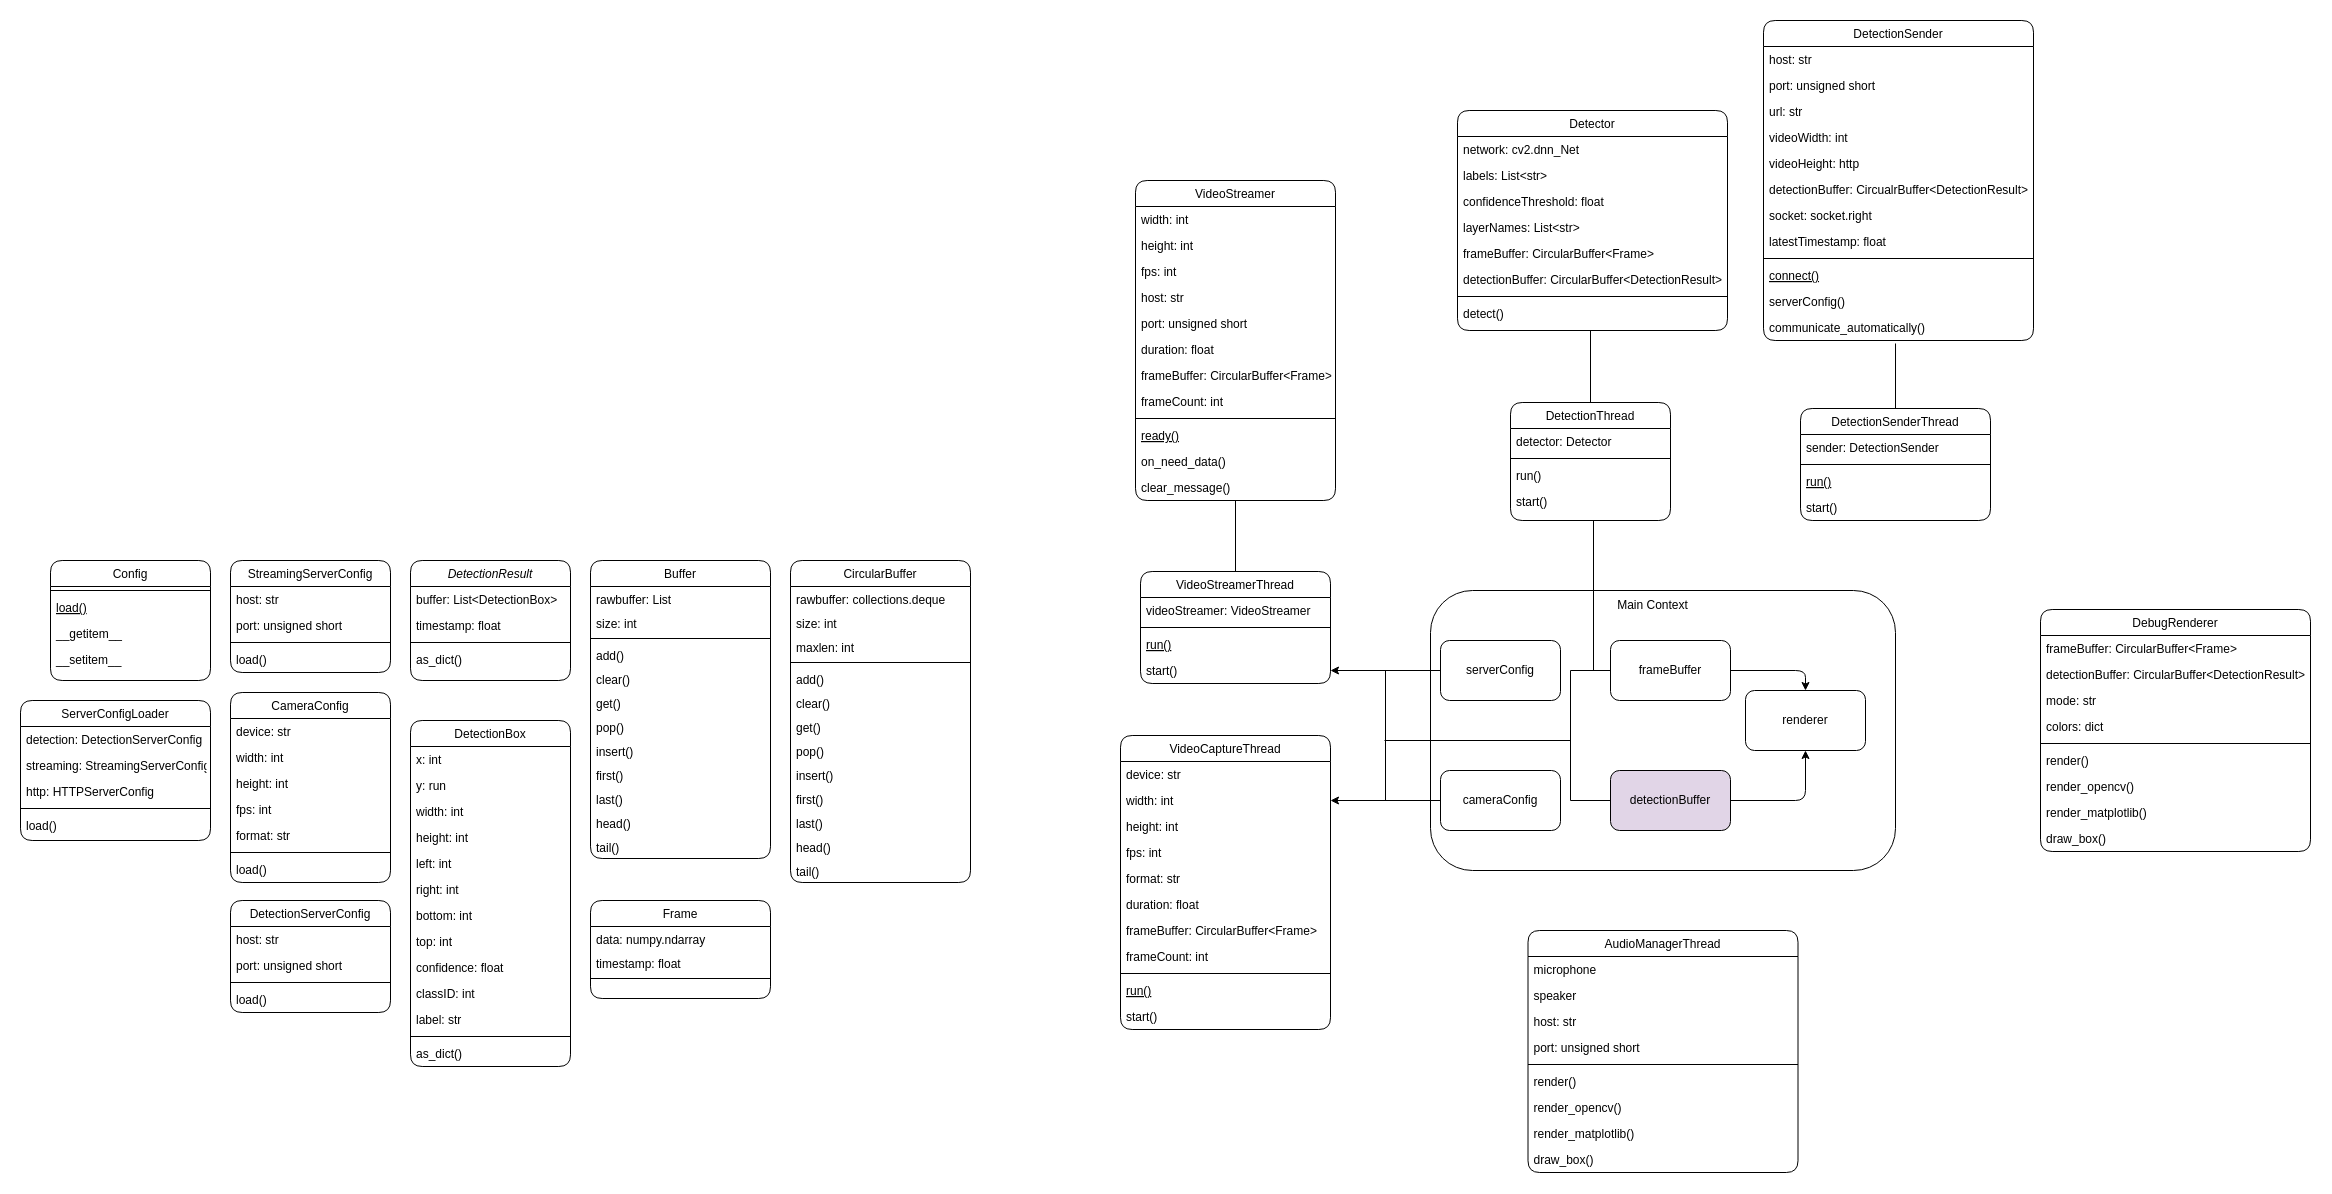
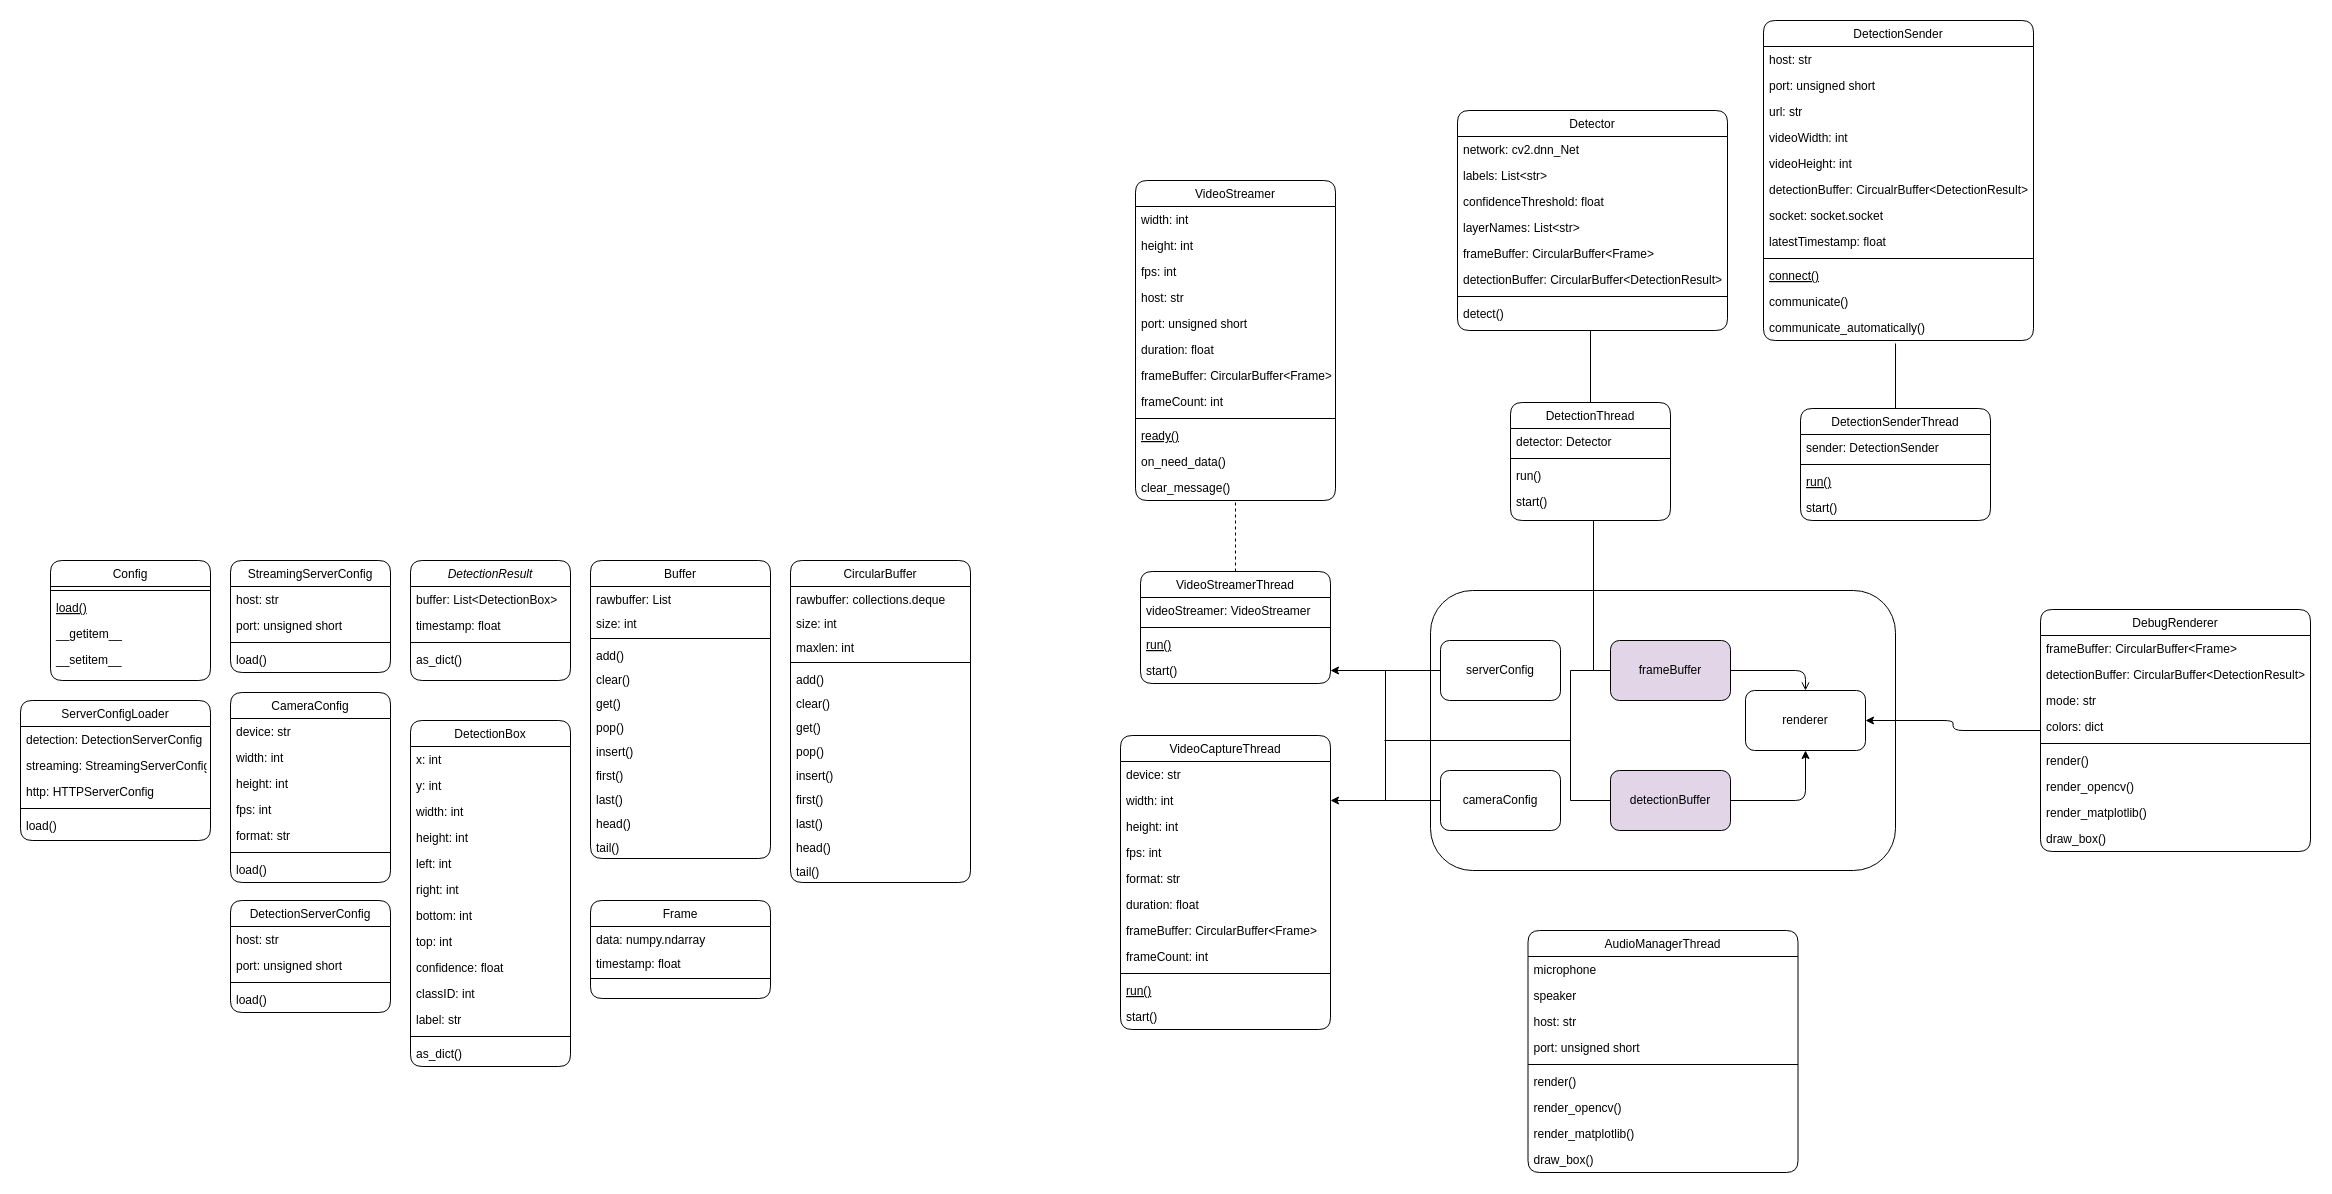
node "videoHeight: http": label "videoHeight: http" -> "videoHeight: int"
node "socket: socket.right": label "socket: socket.right" -> "socket: socket.socket"
node "serverConfig()": label "serverConfig()" -> "communicate()"
edge "clear_message()" -- "VideoStreamerThread": style solid -> dashed
node "Main Context": removed
node "frameBuffer": fillcolor #ffffff -> #e1d5e7
edge "frameBuffer" -> "renderer": arrowhead classic -> open
edge "DebugRenderer" -> "renderer": added
node "y: run": label "y: run" -> "y: int"
